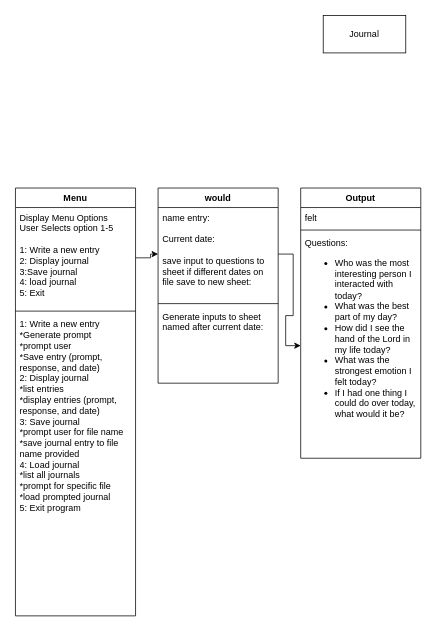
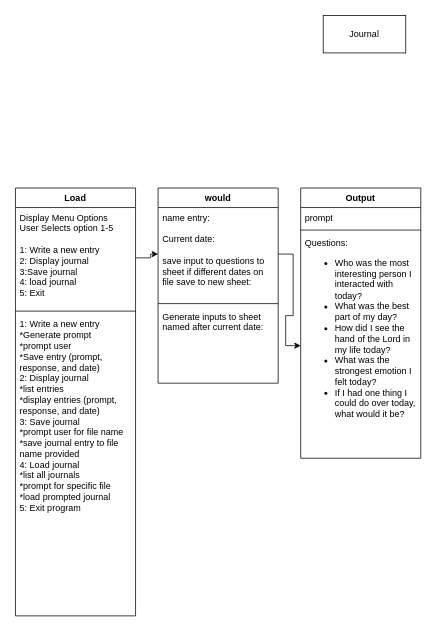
node "Menu": label "Menu" -> "Load"
node "felt": label "felt" -> "prompt"
